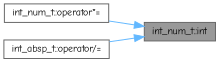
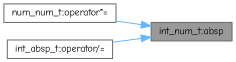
node "int_num_t::operator*=": label "int_num_t::operator*=" -> "num_num_t::operator*="
node "int_num_t::int": label "int_num_t::int" -> "int_num_t::absp"
